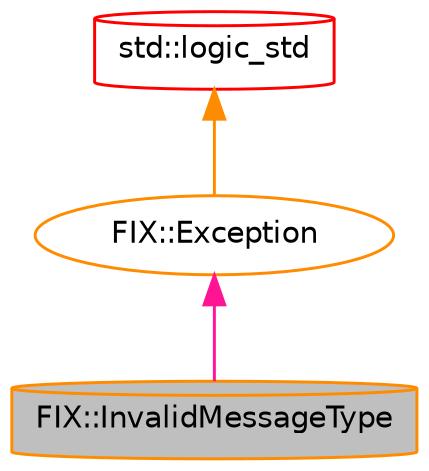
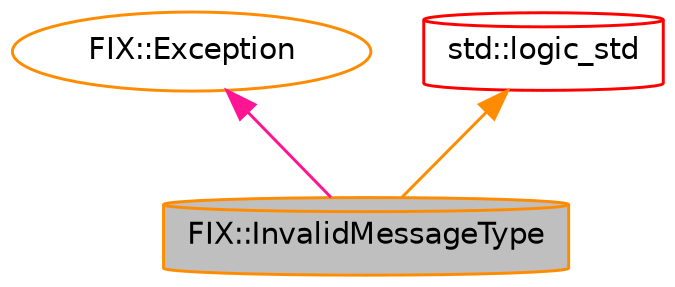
edge "FIX::Exception" -> "std::logic_std": now "FIX::InvalidMessageType" -> "std::logic_std"
